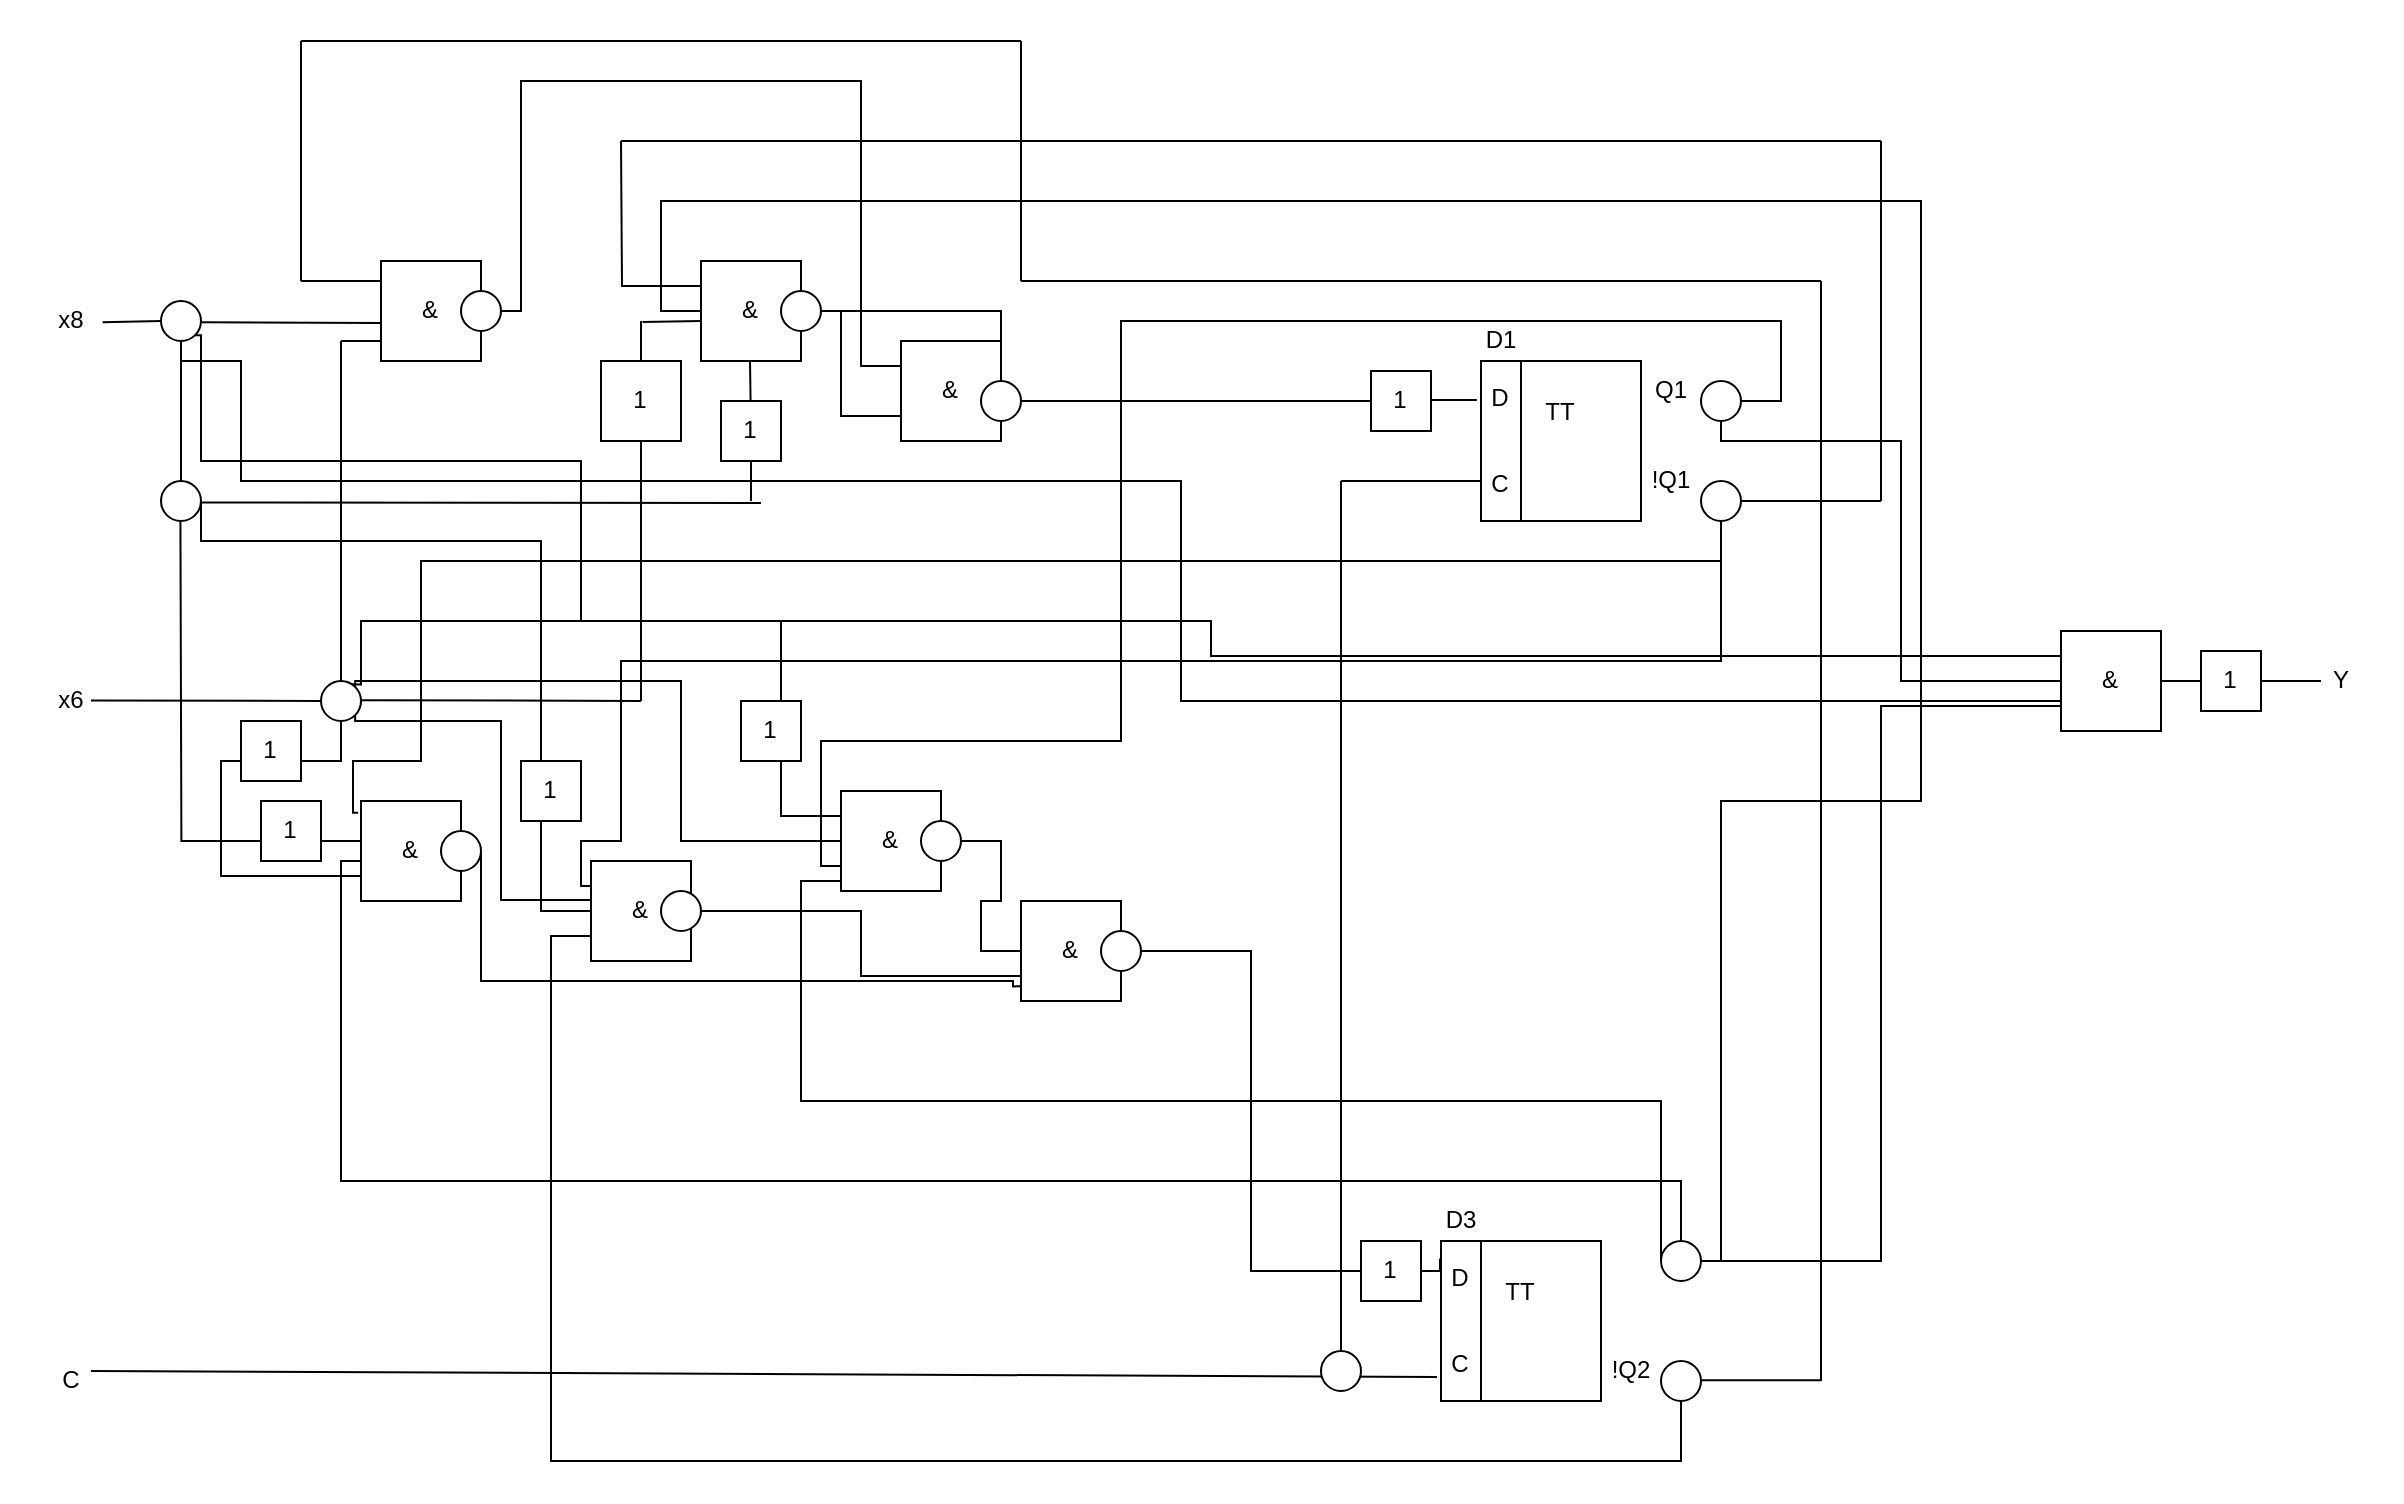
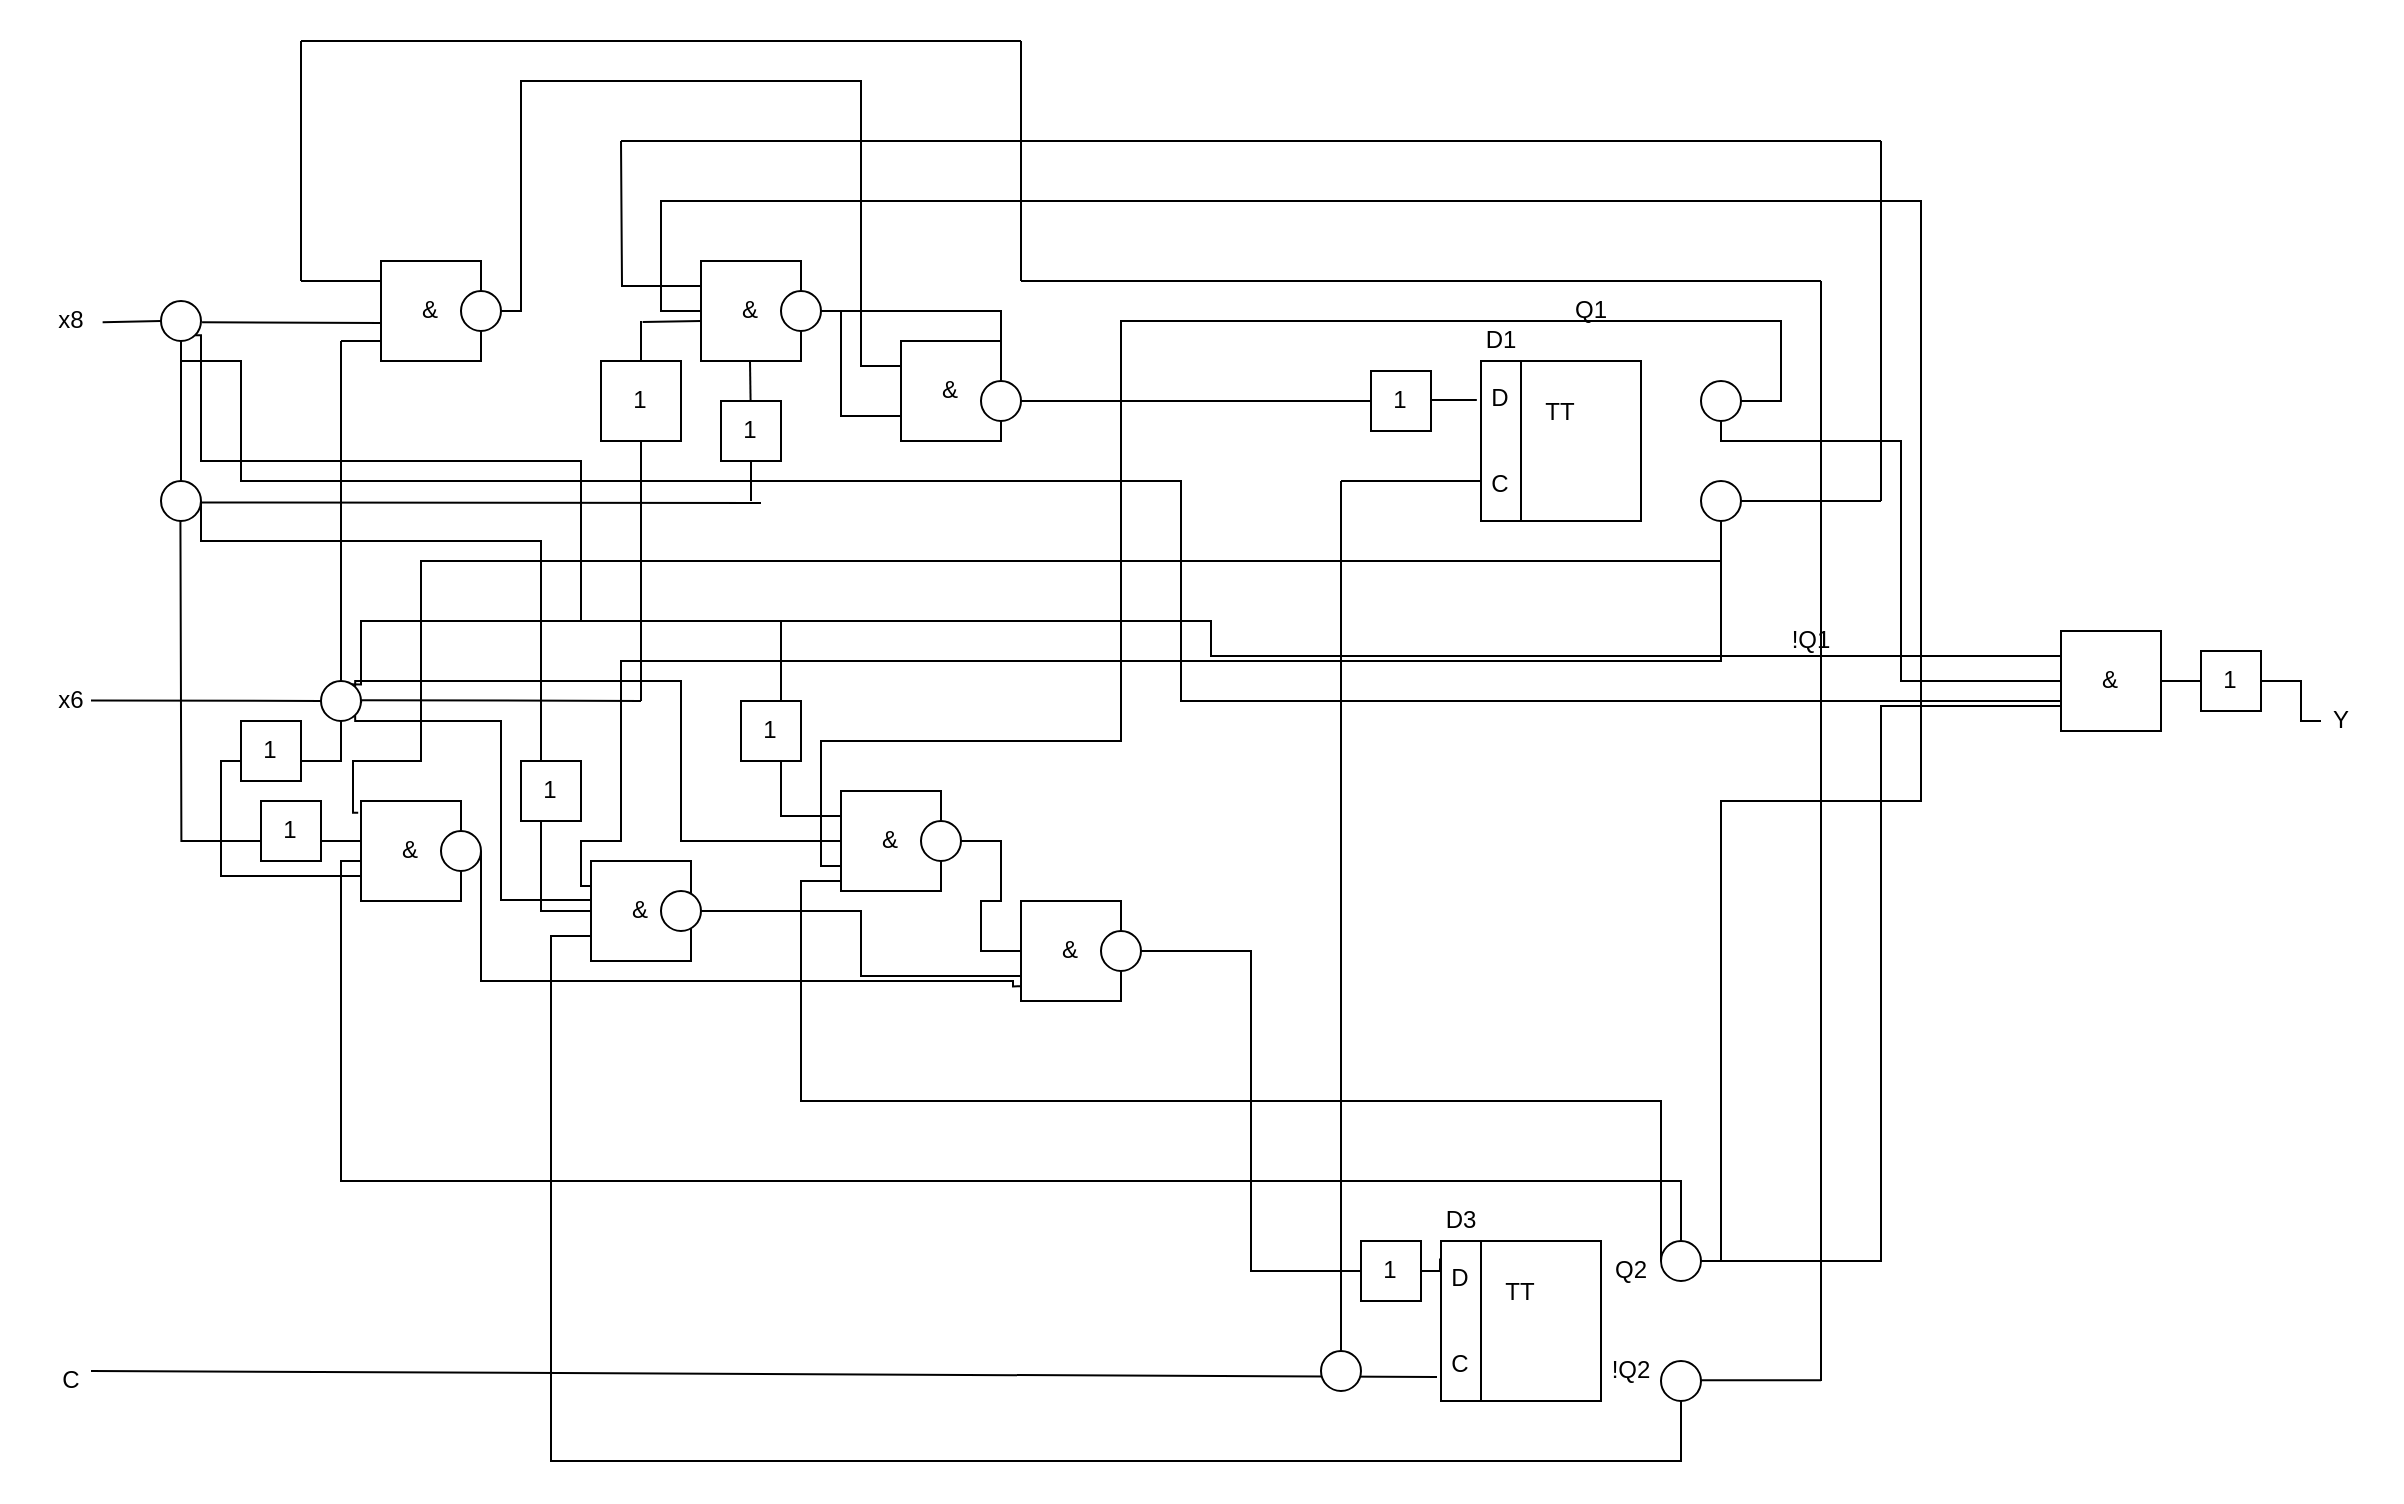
node "Q1": moved (1671, 391) -> (1591, 311)
node "!Q1": moved (1671, 481) -> (1811, 641)
node "Y": moved (2341, 681) -> (2341, 721)
node "Q2": added
